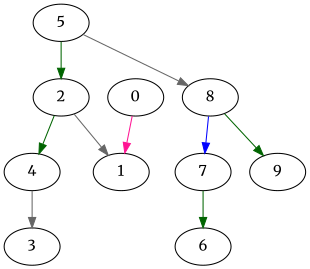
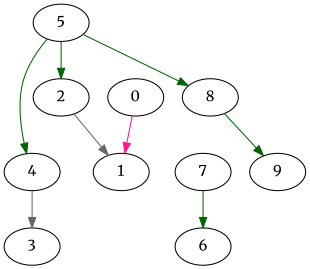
edge "5" -> "8": color gray40 -> darkgreen
edge "2" -> "4": now "5" -> "4"
edge "8" -> "7": removed
